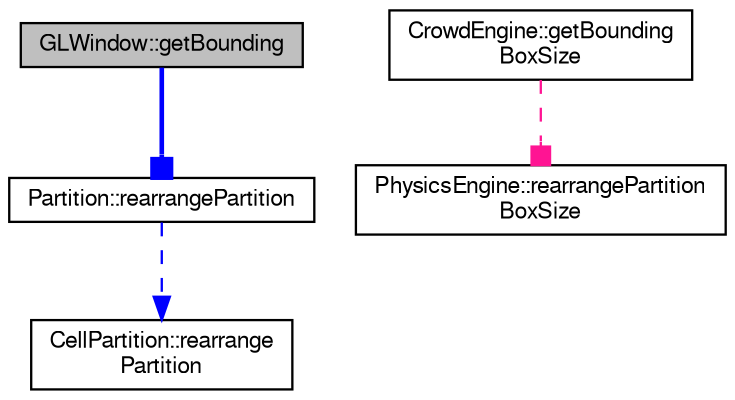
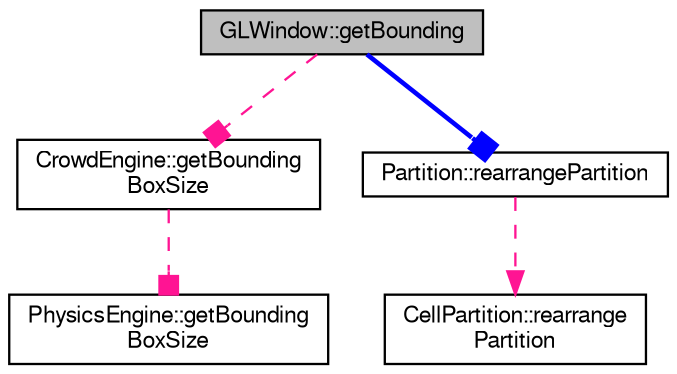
edge "GLWindow::getBounding" -> "CrowdEngine::getBounding BoxSize": added
node "PhysicsEngine::rearrangePartition BoxSize": label "PhysicsEngine::rearrangePartition BoxSize" -> "PhysicsEngine::getBounding BoxSize"
edge "Partition::rearrangePartition" -> "CellPartition::rearrange Partition": color blue -> deeppink
